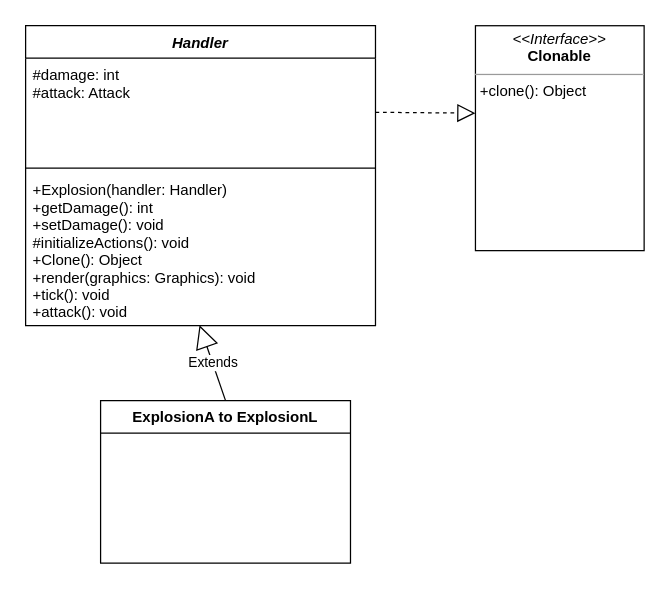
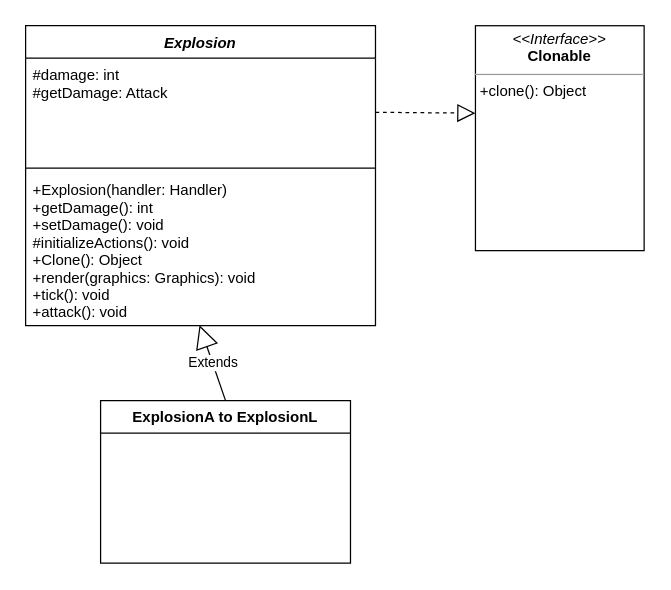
node "Handler": label "Handler" -> "Explosion"
node "#damage: int #attack: Attack": label "#damage: int #attack: Attack" -> "#damage: int #getDamage: Attack"
